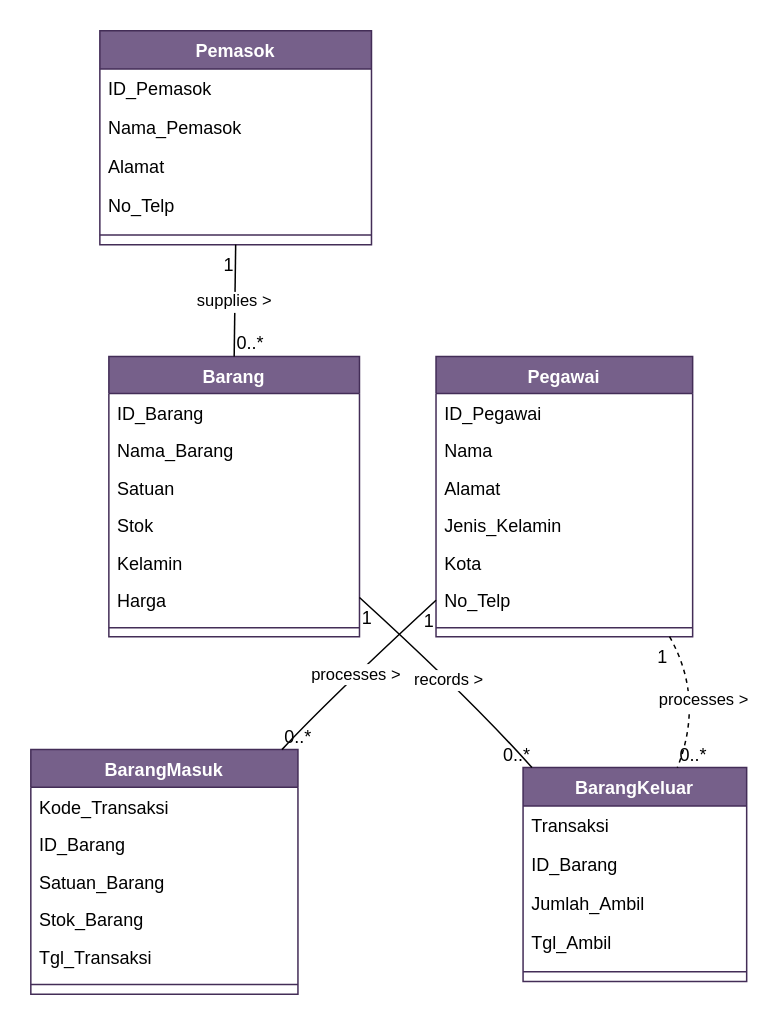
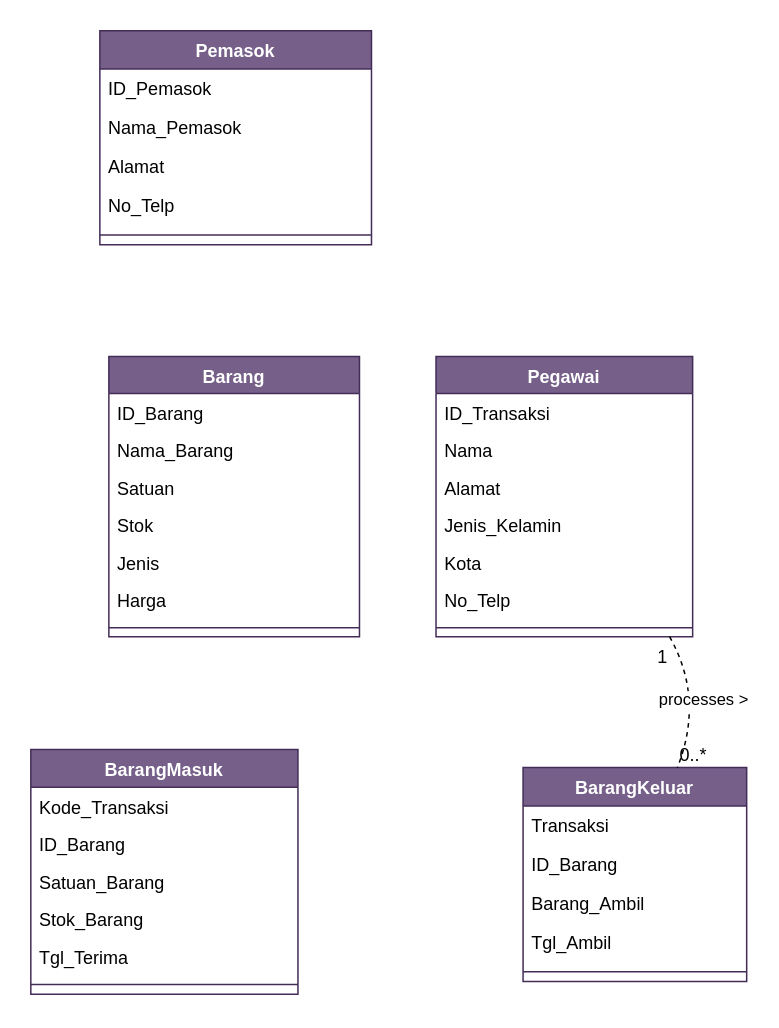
edge "Pemasok" -- "Barang": removed, labels "1", "supplies >", "0..*"
node "ID_Pegawai": label "ID_Pegawai" -> "ID_Transaksi"
node "Kelamin": label "Kelamin" -> "Jenis"
edge "Pegawai" -- "BarangMasuk": removed, labels "1", "processes >", "0..*"
edge "Barang" -- "BarangKeluar": removed, labels "1", "records >", "0..*"
node "Jumlah_Ambil": label "Jumlah_Ambil" -> "Barang_Ambil"
node "Tgl_Transaksi": label "Tgl_Transaksi" -> "Tgl_Terima"
